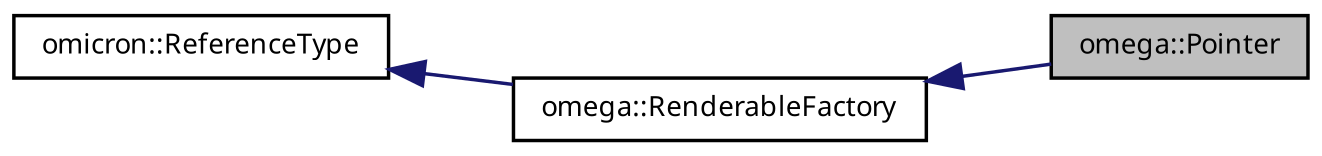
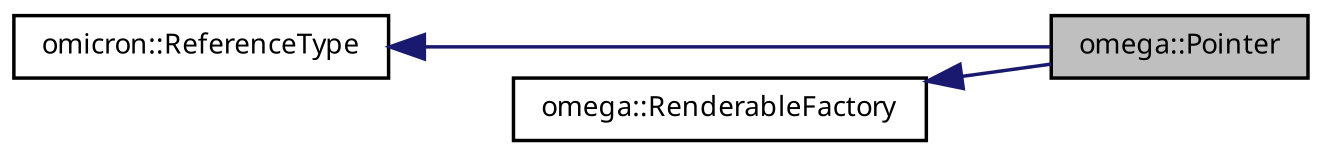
edge "omega::RenderableFactory" -> "omicron::ReferenceType": now "omega::Pointer" -> "omicron::ReferenceType"
